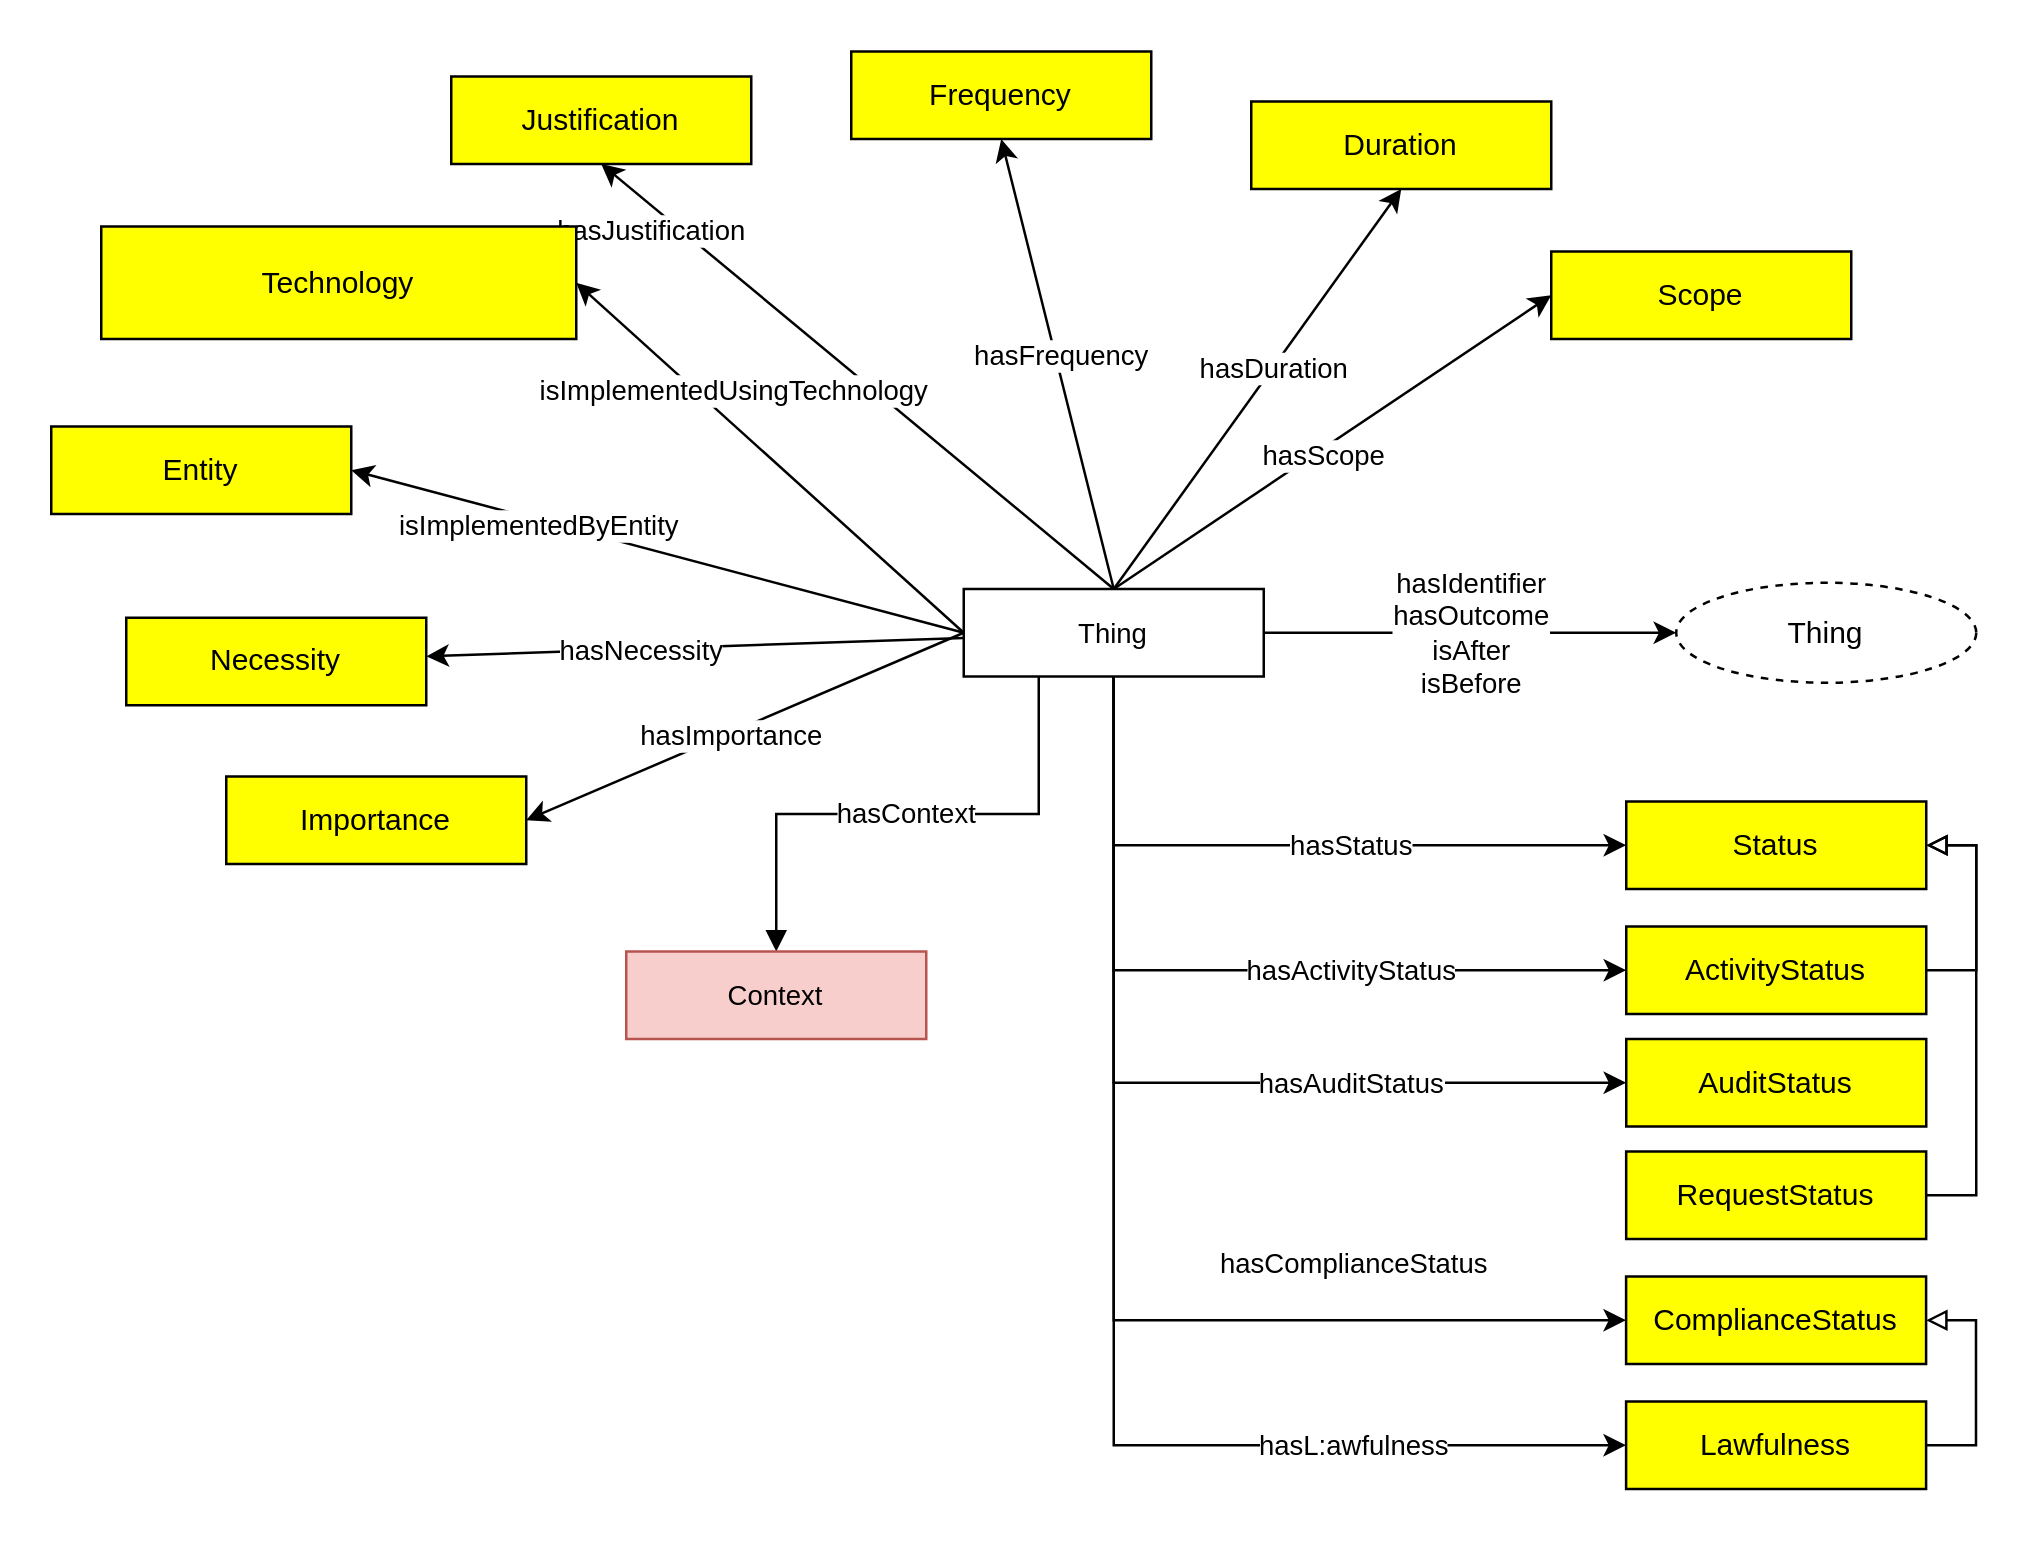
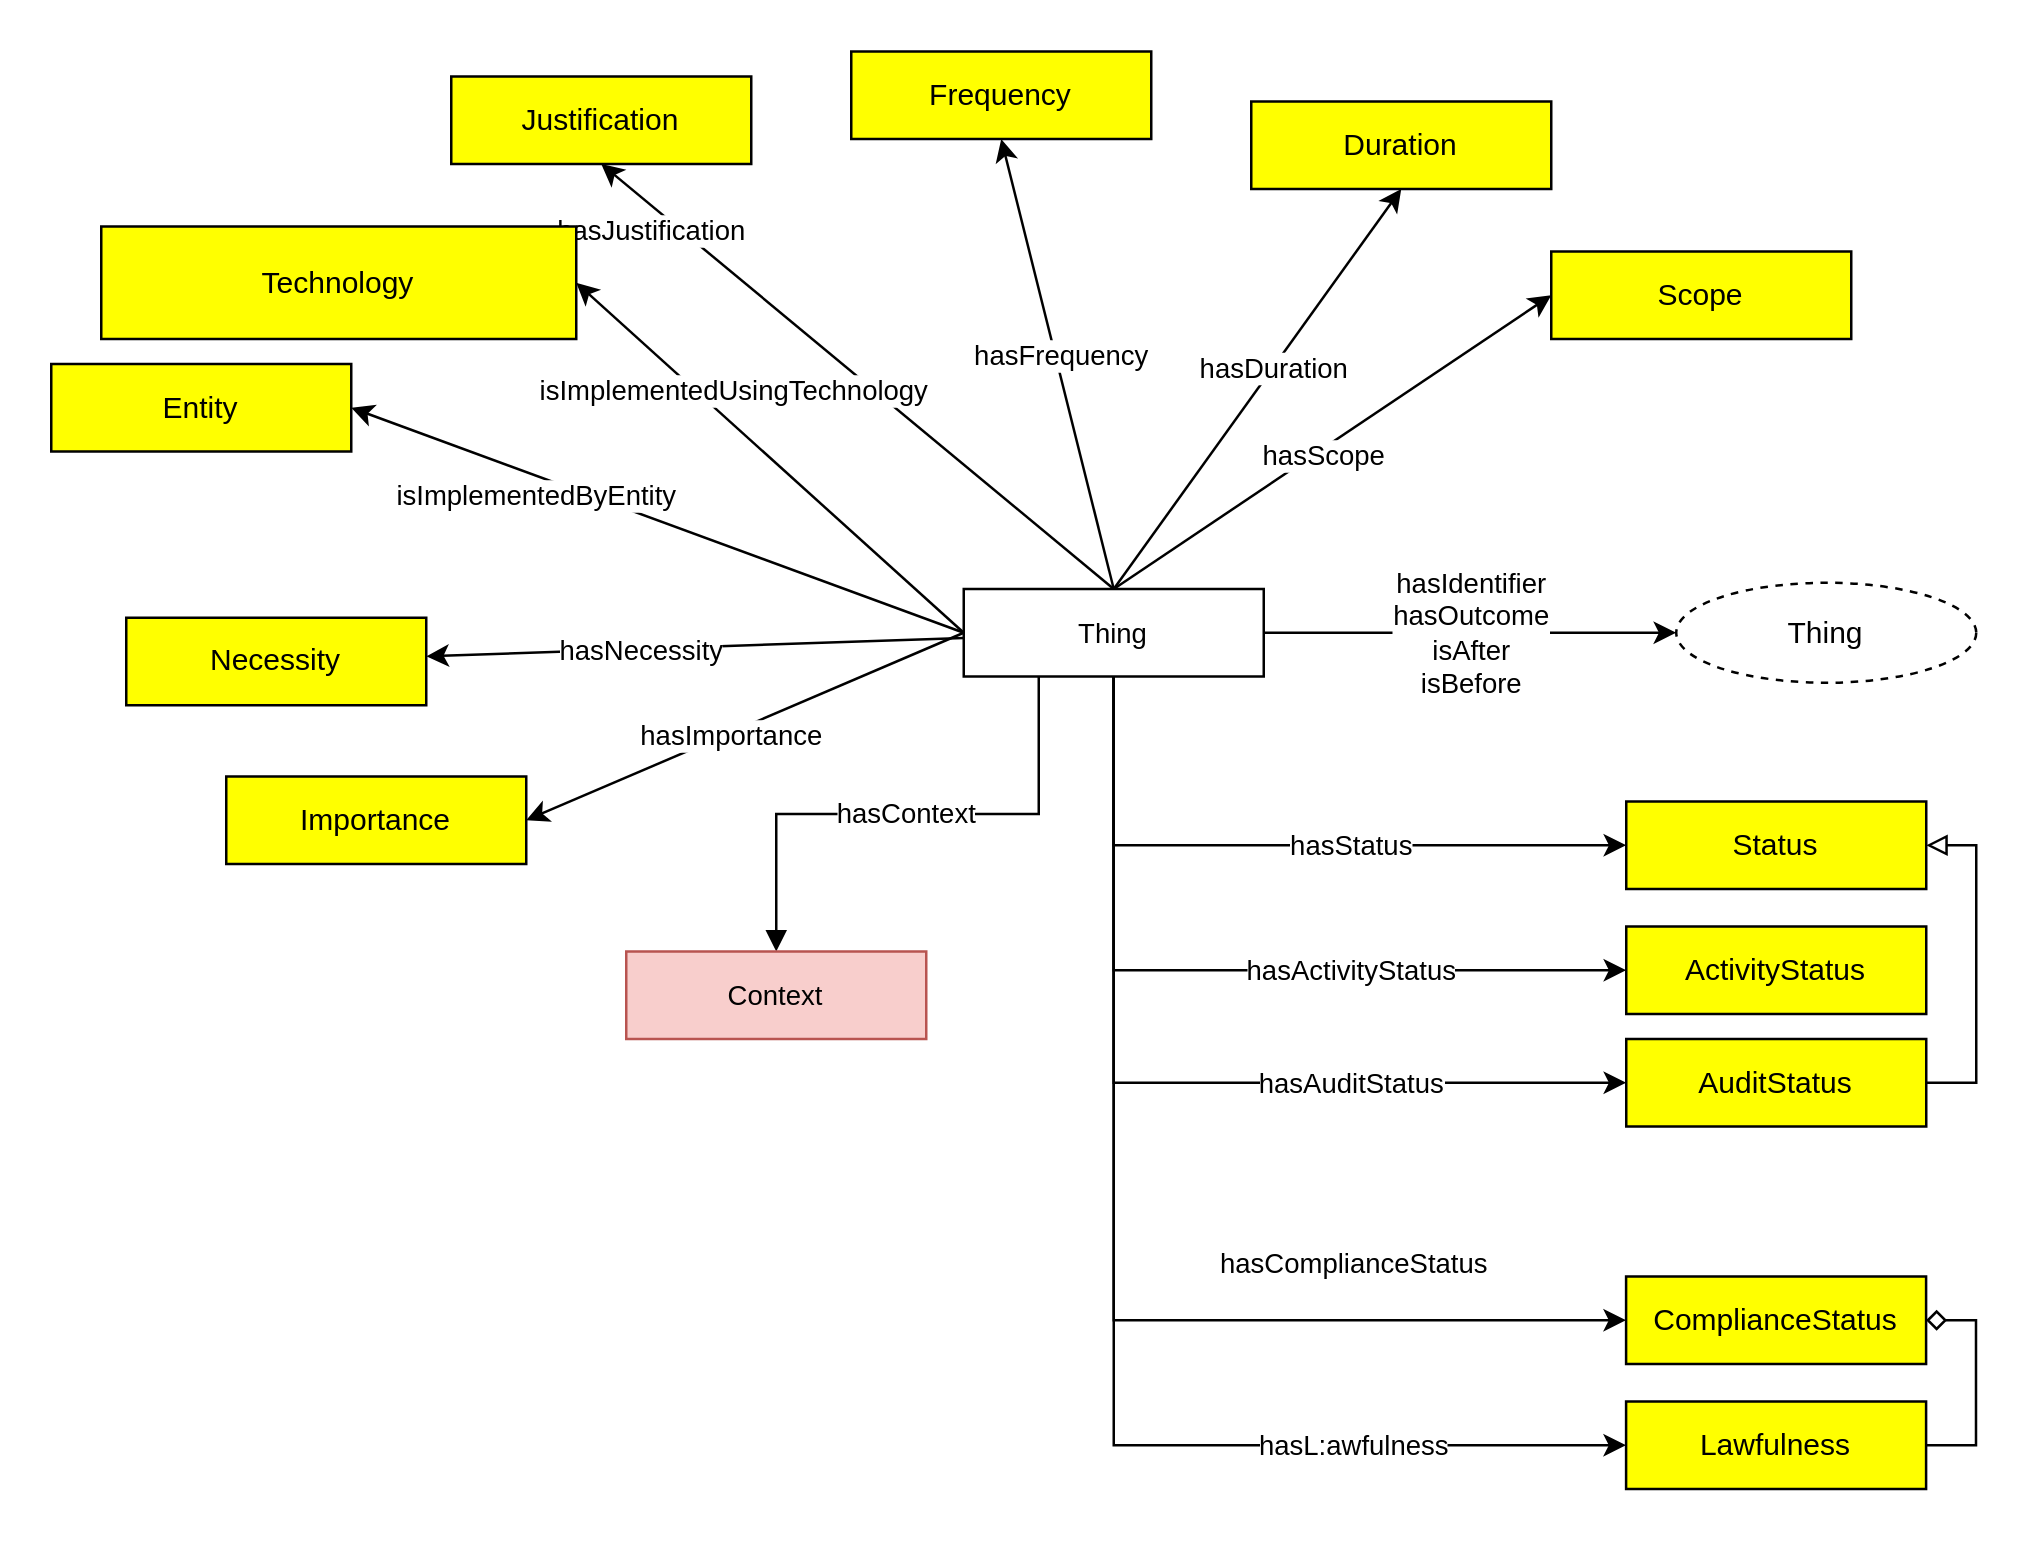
node "Entity": moved (201, 470) -> (201, 408)
edge "ActivityStatus" -> "Status": removed
edge "AuditStatus" -> "Status": added
edge "RequestStatus" -> "Status": removed
node "RequestStatus": removed
edge "Lawfulness" -> "ComplianceStatus": arrowhead block -> diamond
